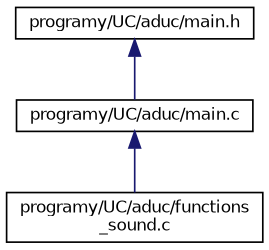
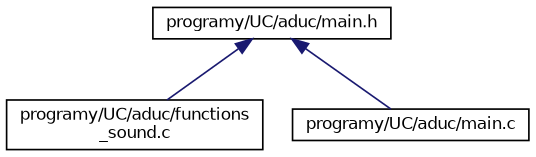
edge "programy/UC/aduc/functions _sound.c" -> "programy/UC/aduc/main.c": now "programy/UC/aduc/functions _sound.c" -> "programy/UC/aduc/main.h"
